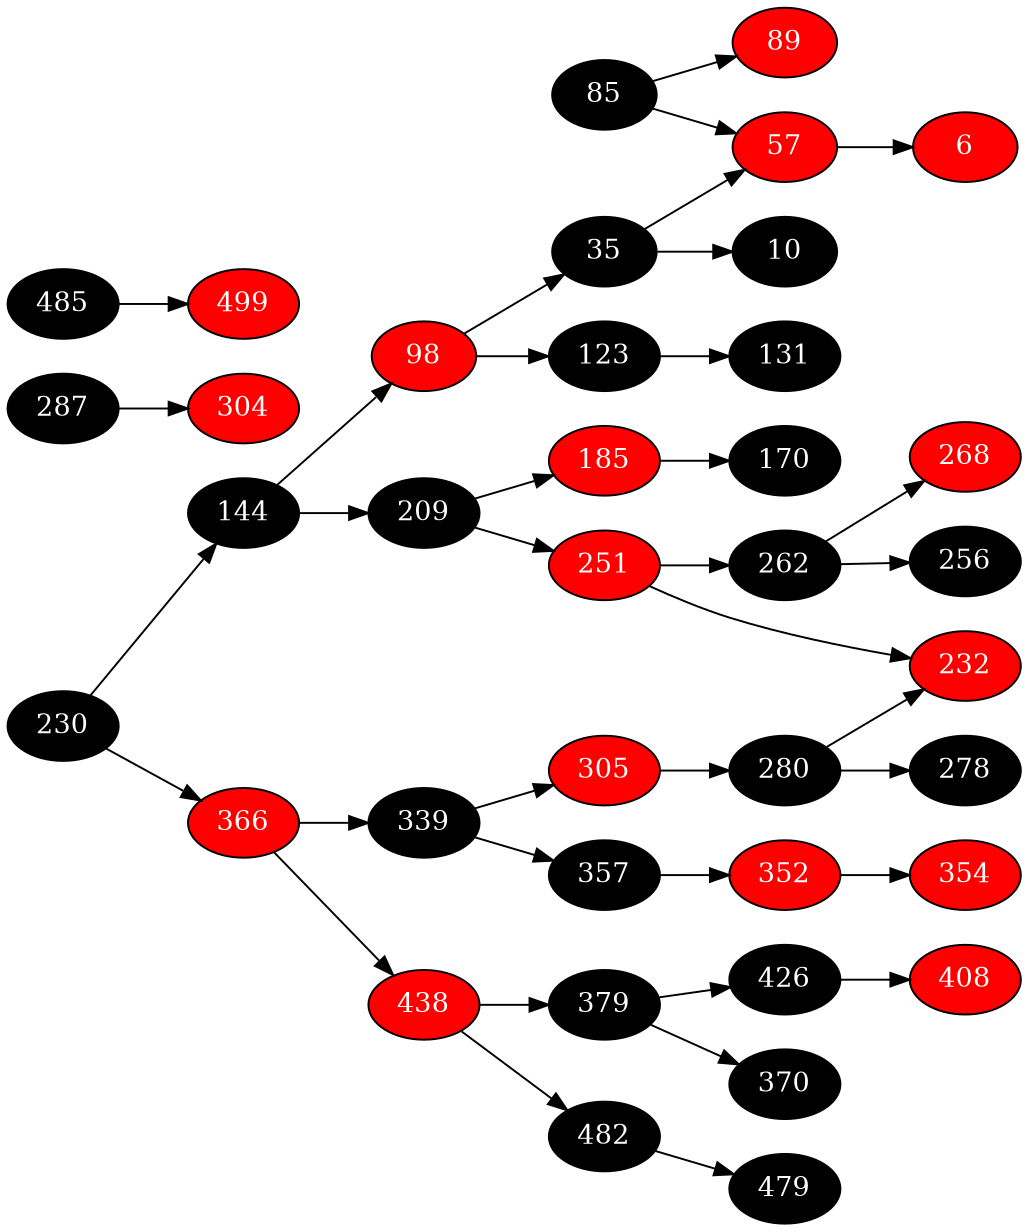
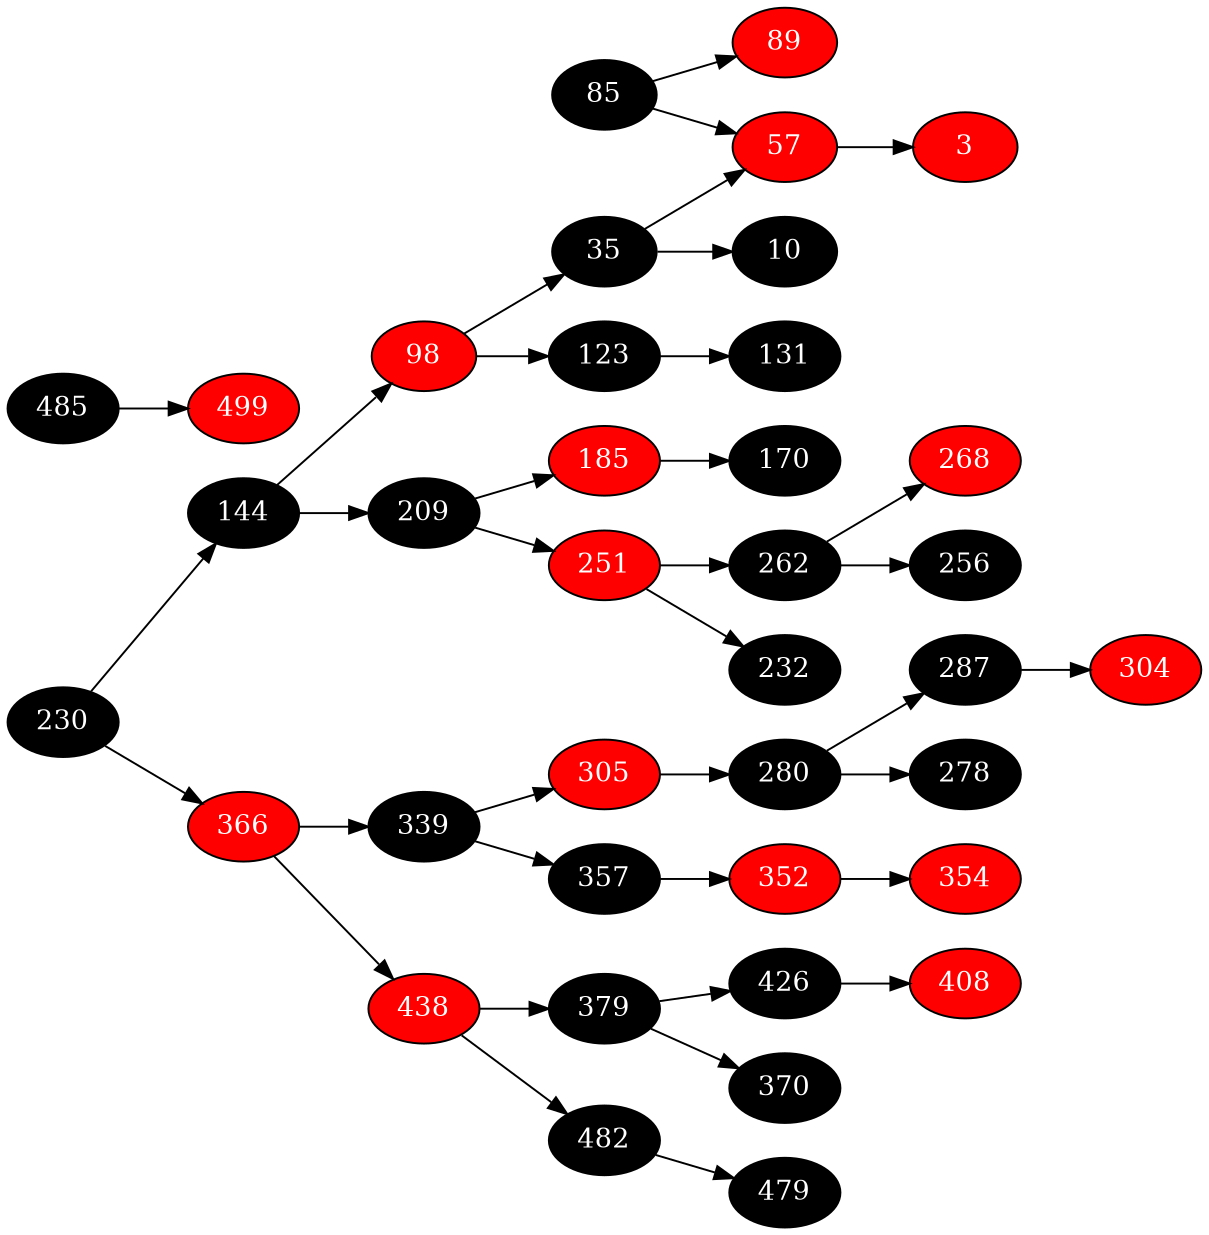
node "6": label "6" -> "3"
node "232": fillcolor red -> black
edge "280" -> "232": now "280" -> "287"
